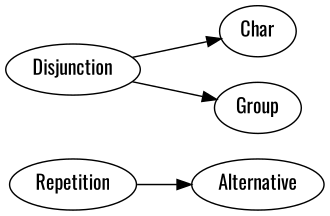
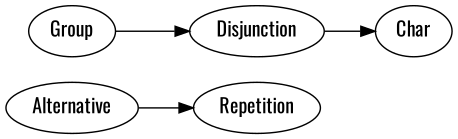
edge "Disjunction" -> "Group": reversed
edge "Repetition" -> "Alternative": reversed
